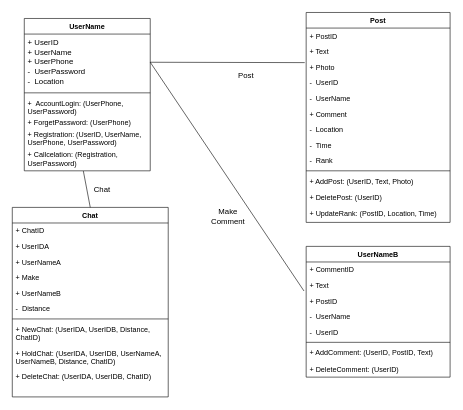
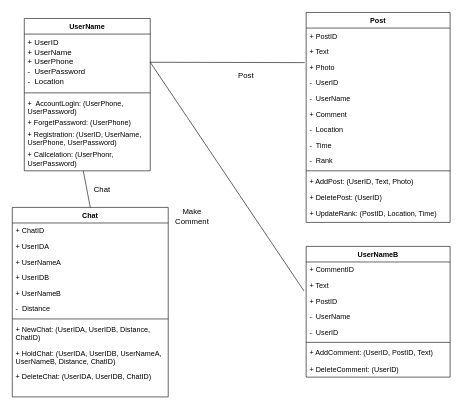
node "+ Callcelation: (Registration, UserPassword)": label "+ Callcelation: (Registration, UserPassword)" -> "+ Callcelation: (UserPhonr, UserPassword)"
node "Make Comment": moved (228, 216) -> (192, 216)
node "+ Make": label "+ Make" -> "+ UserIDB"
